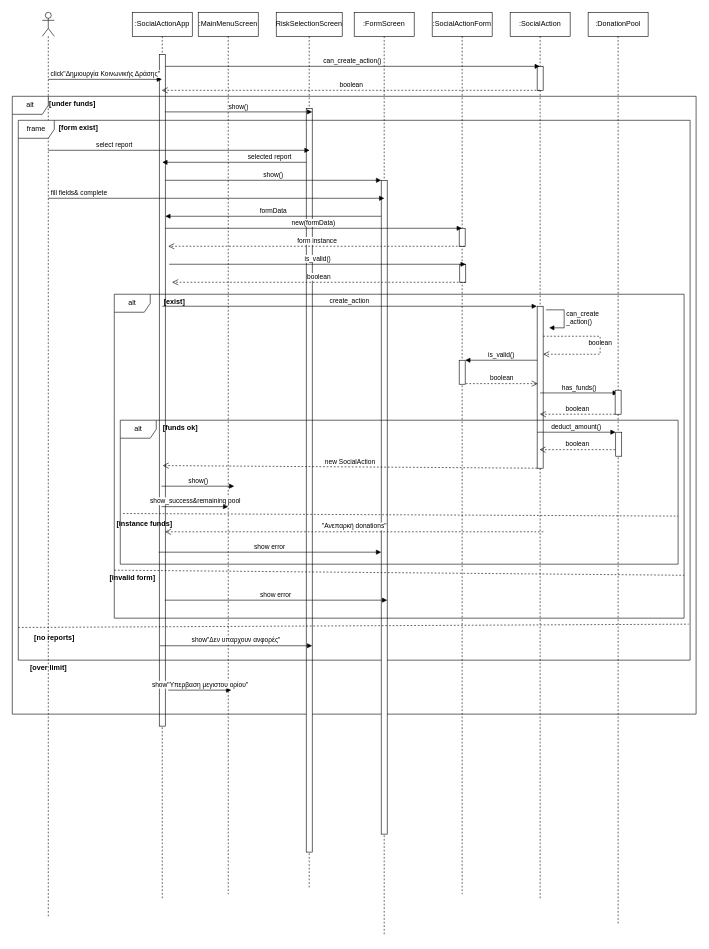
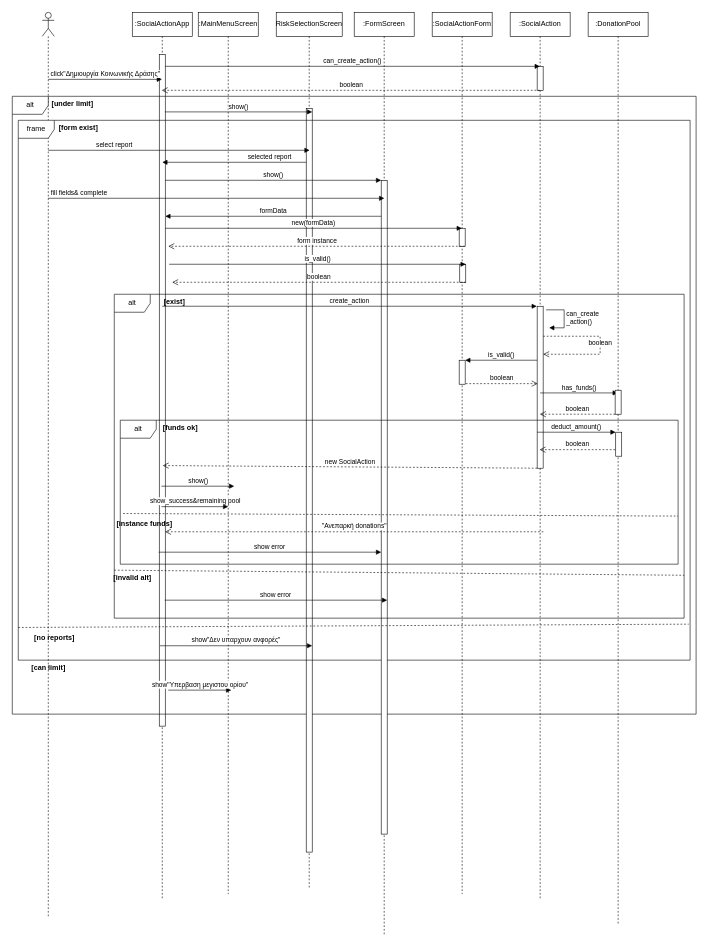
node "[under funds]": label "[under funds]" -> "[under limit]"
node "[invalid form]": label "[invalid form]" -> "[invalid alt]"
node "[over limit]": label "[over limit]" -> "[can limit]"
